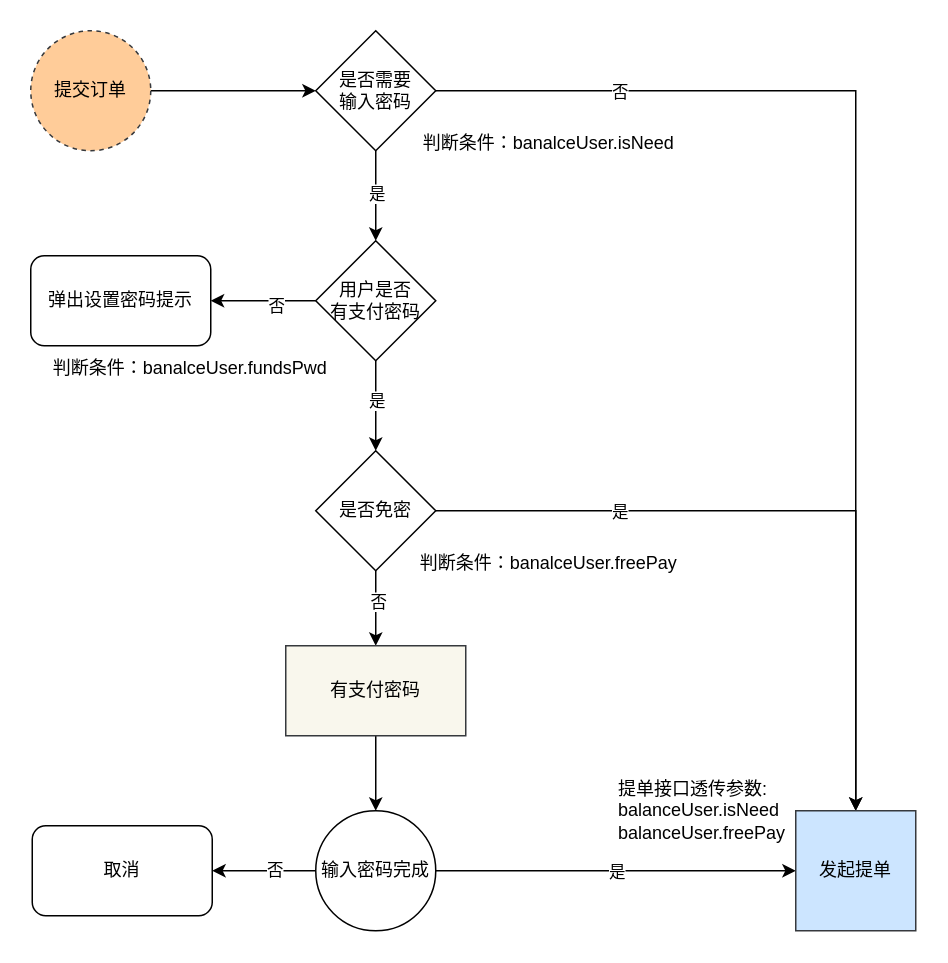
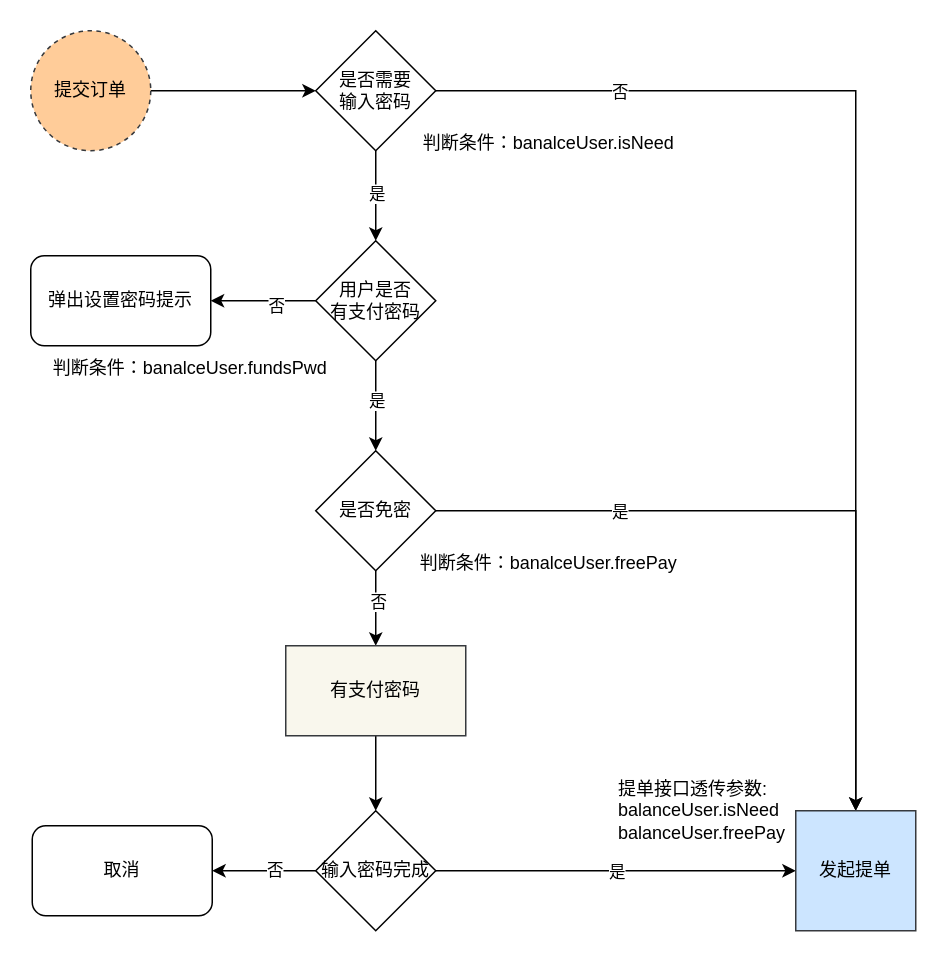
node "输入密码完成": shape ellipse -> diamond
